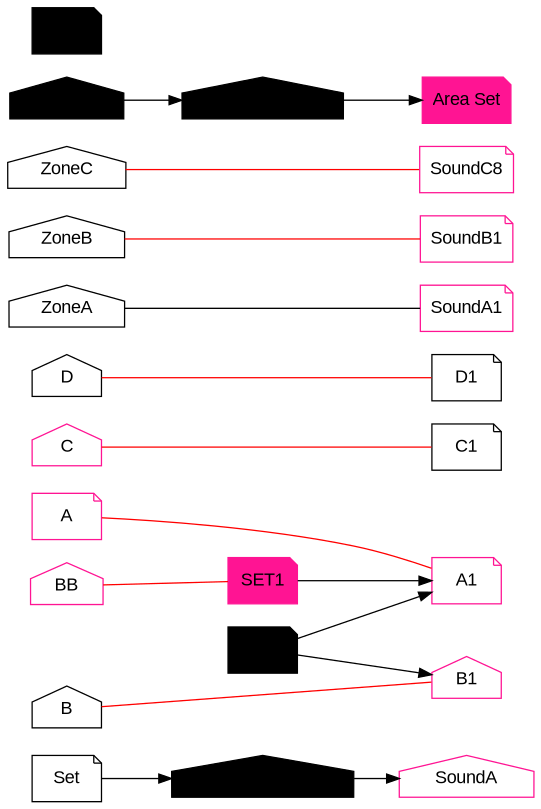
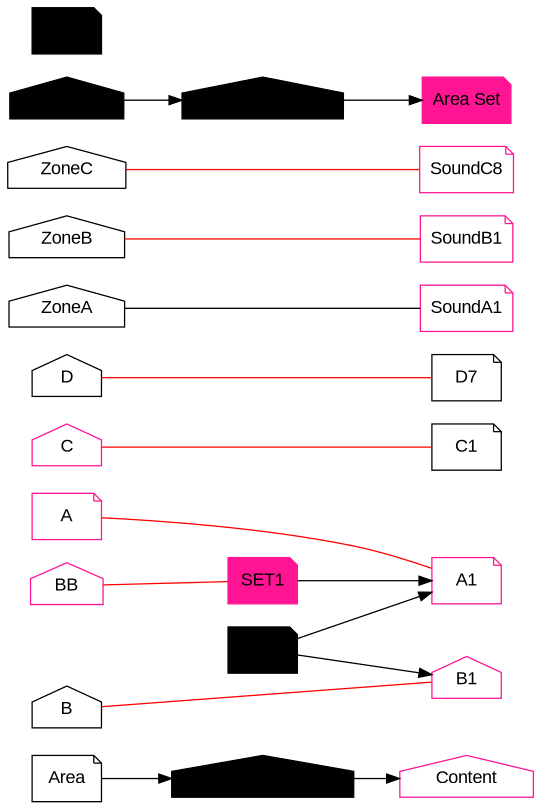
node "D1": label "D1" -> "D7"
node "Set": label "Set" -> "Area"
node "SoundA": label "SoundA" -> "Content"
